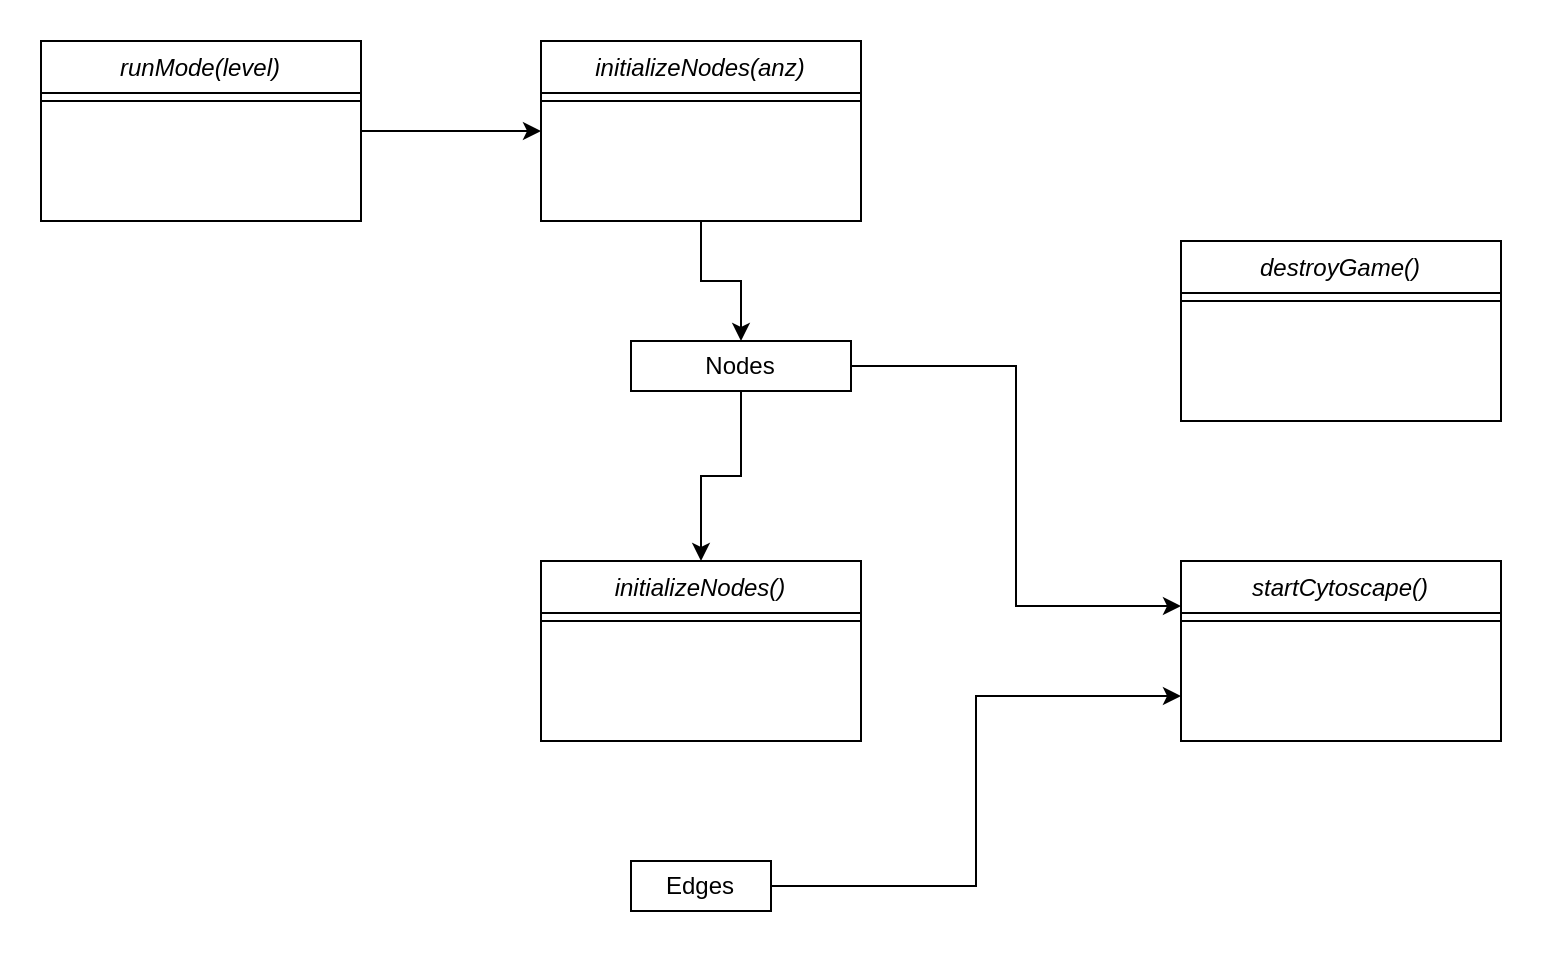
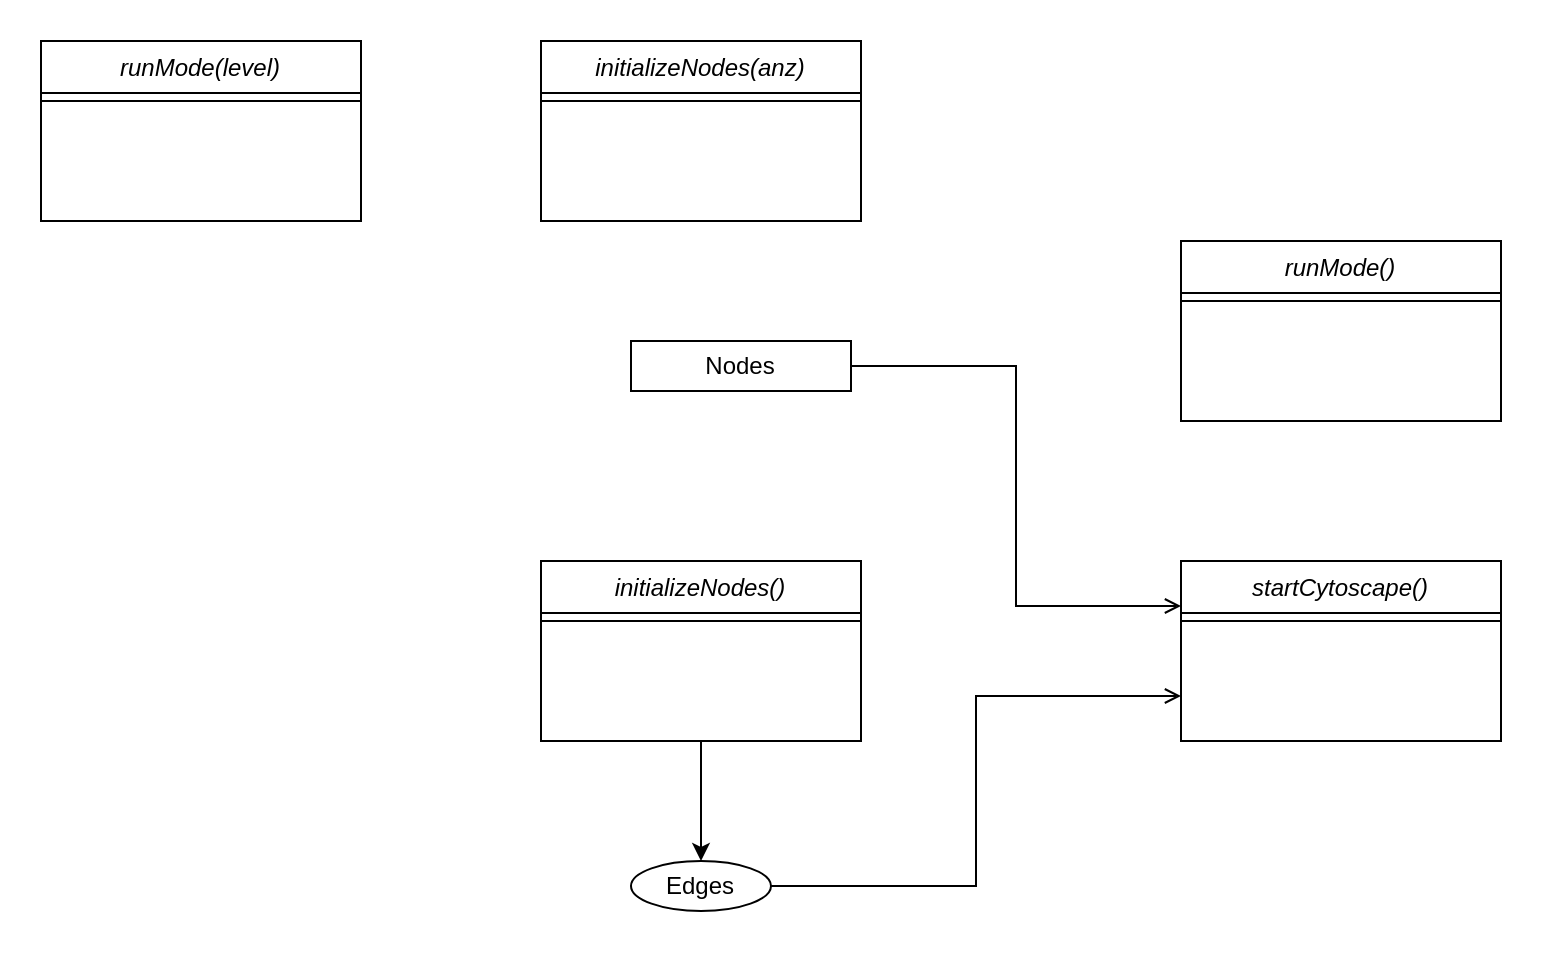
edge "runMode(level)" -> "initializeNodes(anz)": removed
node "destroyGame()": label "destroyGame()" -> "runMode()"
edge "initializeNodes(anz)" -> "Nodes": removed
edge "Nodes" -> "initializeNodes()": removed
edge "Nodes" -> "startCytoscape()": arrowhead classic -> open
edge "Edges" -> "startCytoscape()": arrowhead classic -> open
edge "initializeNodes()" -> "Edges": added
node "Edges": shape rectangle -> ellipse
